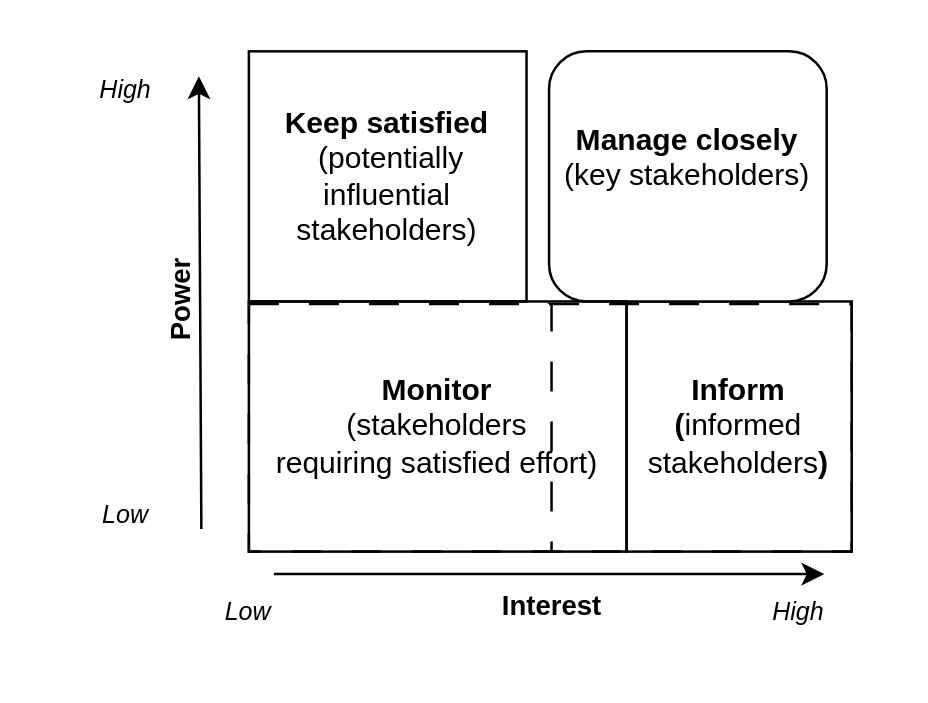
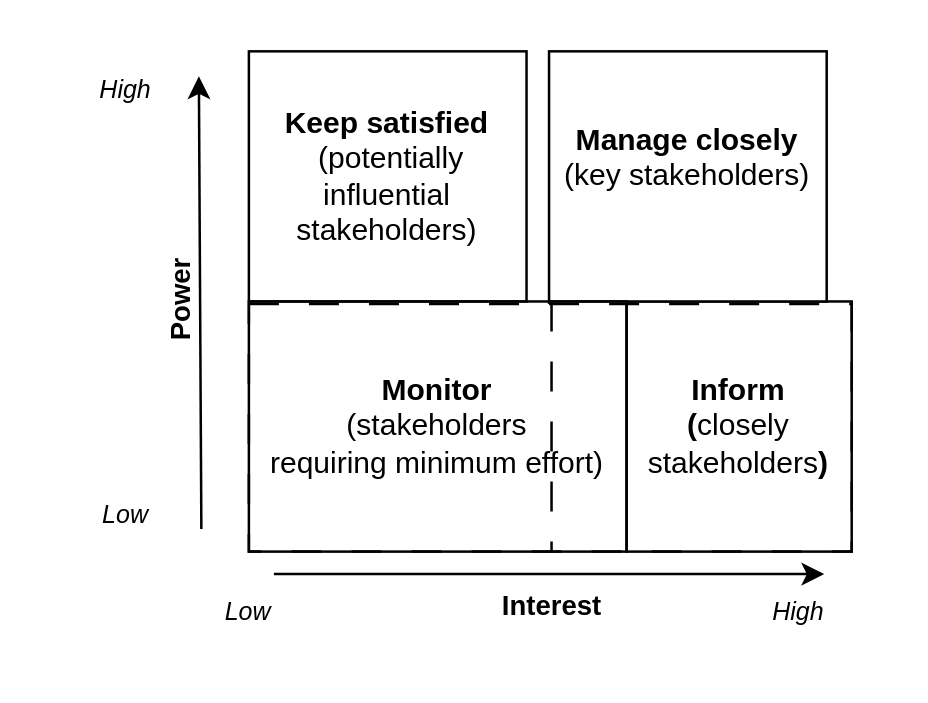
node "Manage closely (key stakeholders)": shape rounded rectangle -> rectangle
node "Monitor (stakeholders requiring satisfied effort)": label "Monitor (stakeholders requiring satisfied effort)" -> "Monitor (stakeholders requiring minimum effort)"
node "Inform (informed stakeholders)": label "Inform (informed stakeholders)" -> "Inform (closely stakeholders)"
